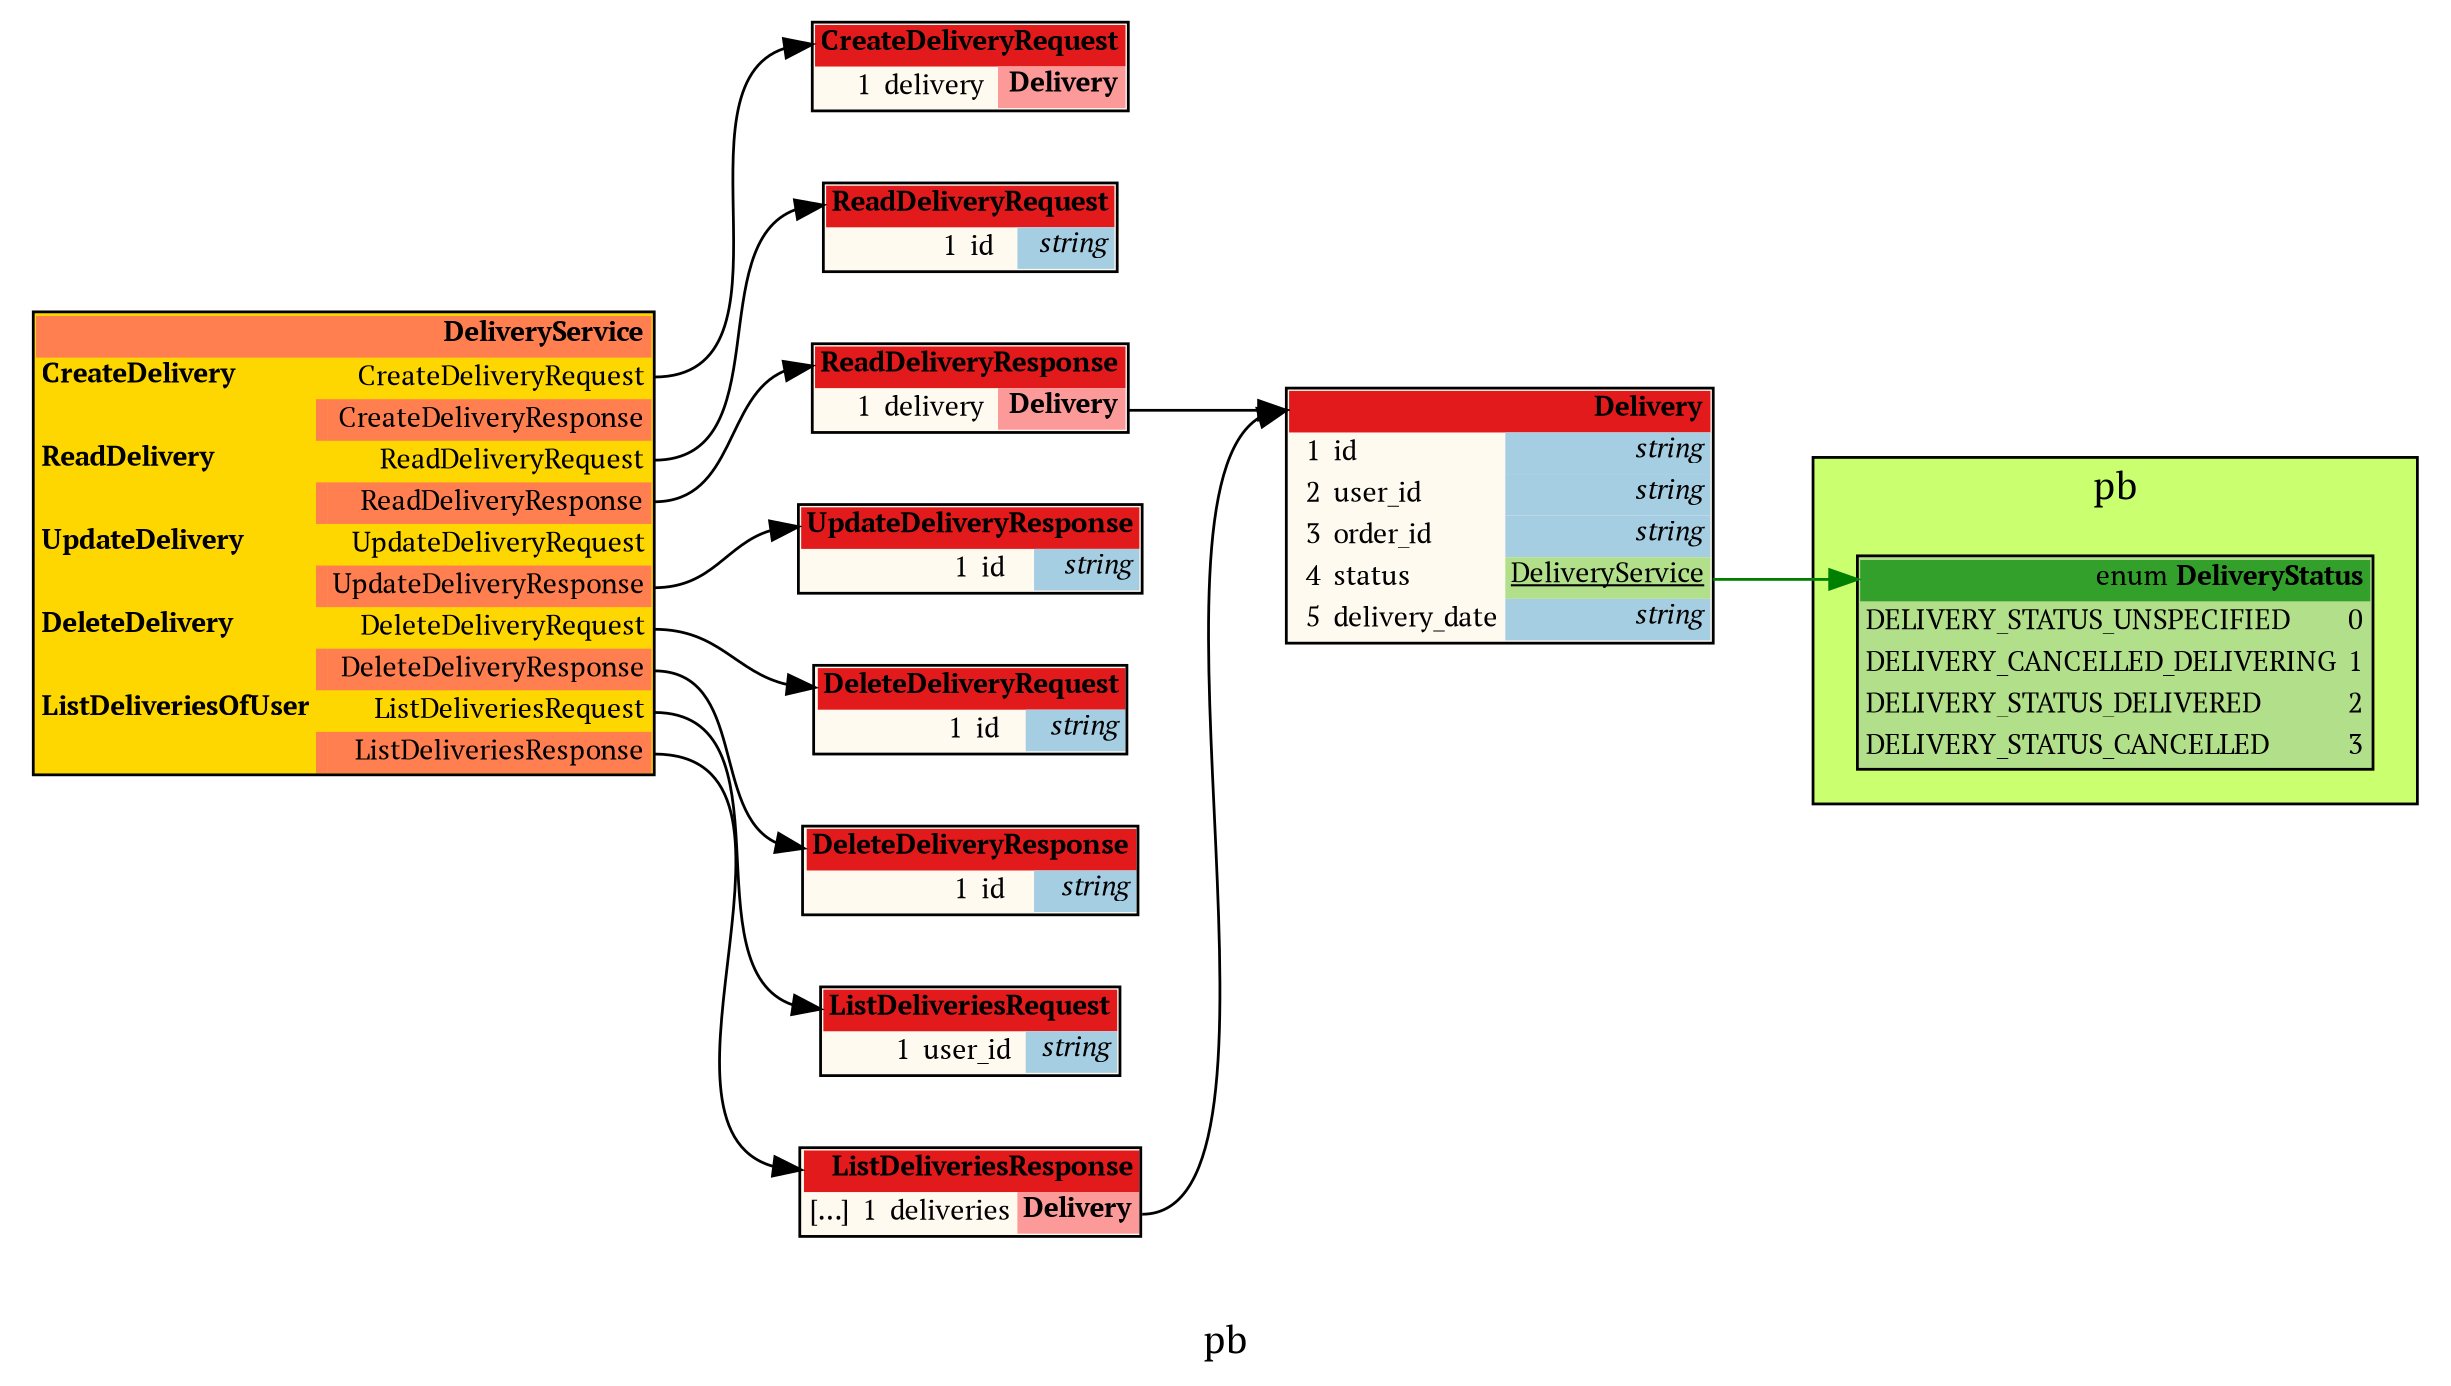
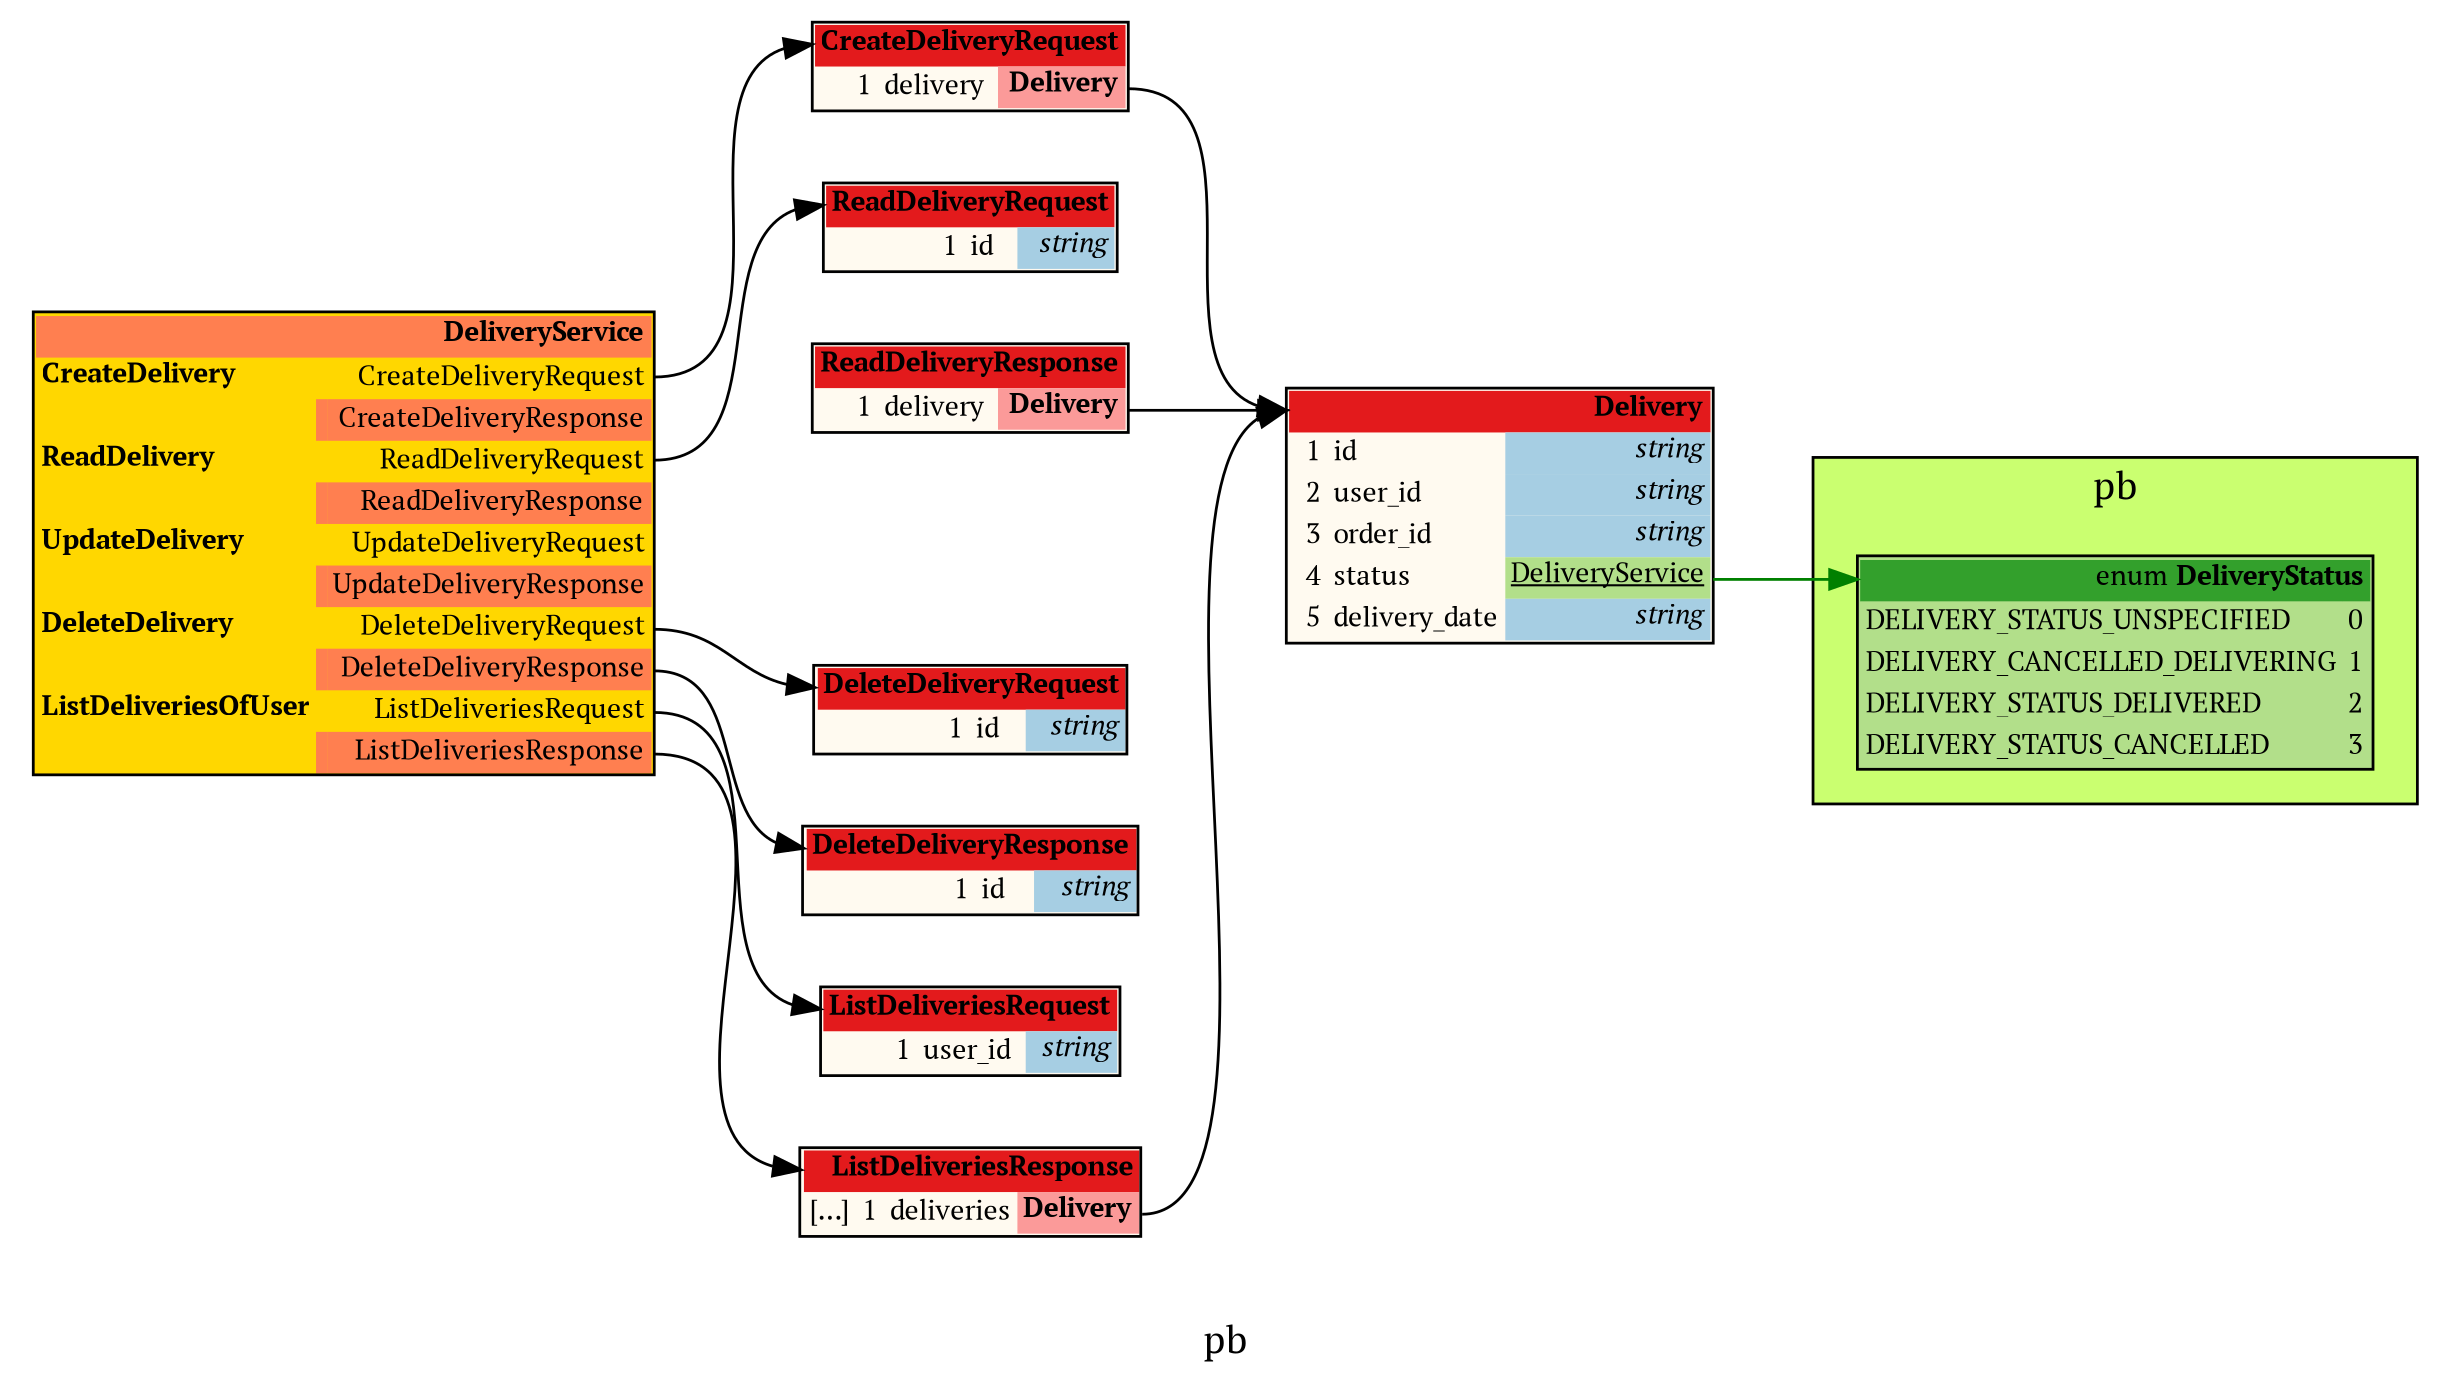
edge "CreateDeliveryRequest" -> "Delivery": added
edge "DeliveryService" -> "ReadDeliveryResponse": removed
node "UpdateDeliveryResponse": removed
